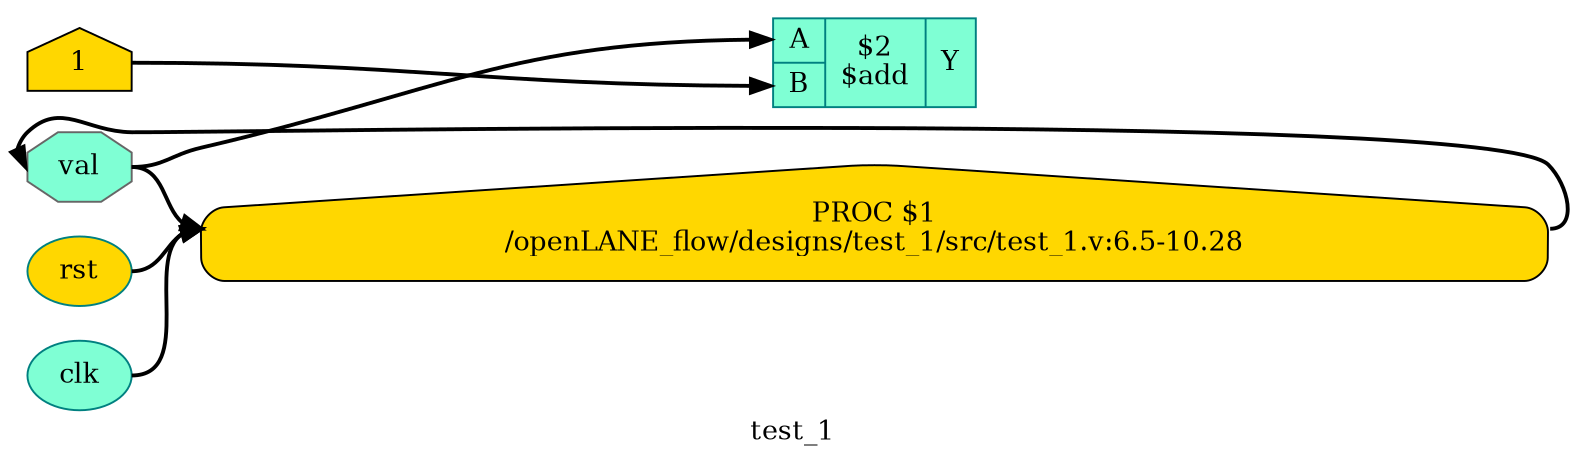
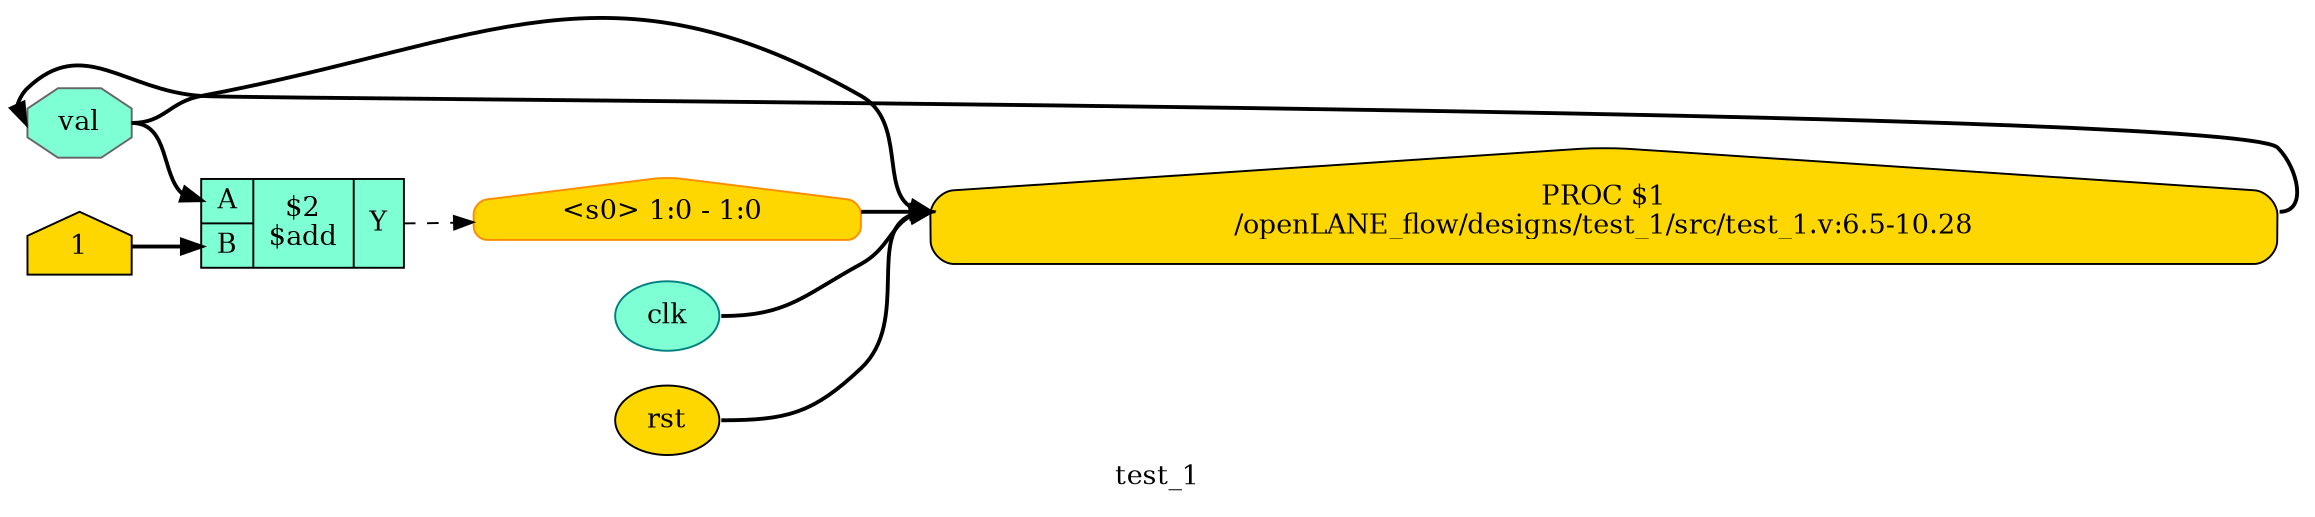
node "A": color teal -> black
node "<s0> 1:0 - 1:0": added
node "rst": color teal -> black
